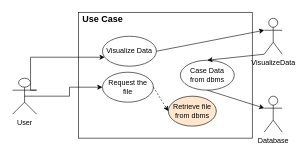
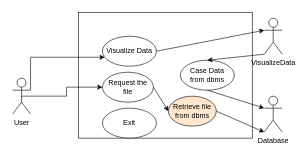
node "Use Case": removed
node "User": size 24x36 -> 18x36
edge "Request the file" -> "Retrieve file from dbms": style dashed -> solid
edge "Retrieve file from dbms" -> "Database": added
node "Exit": added
